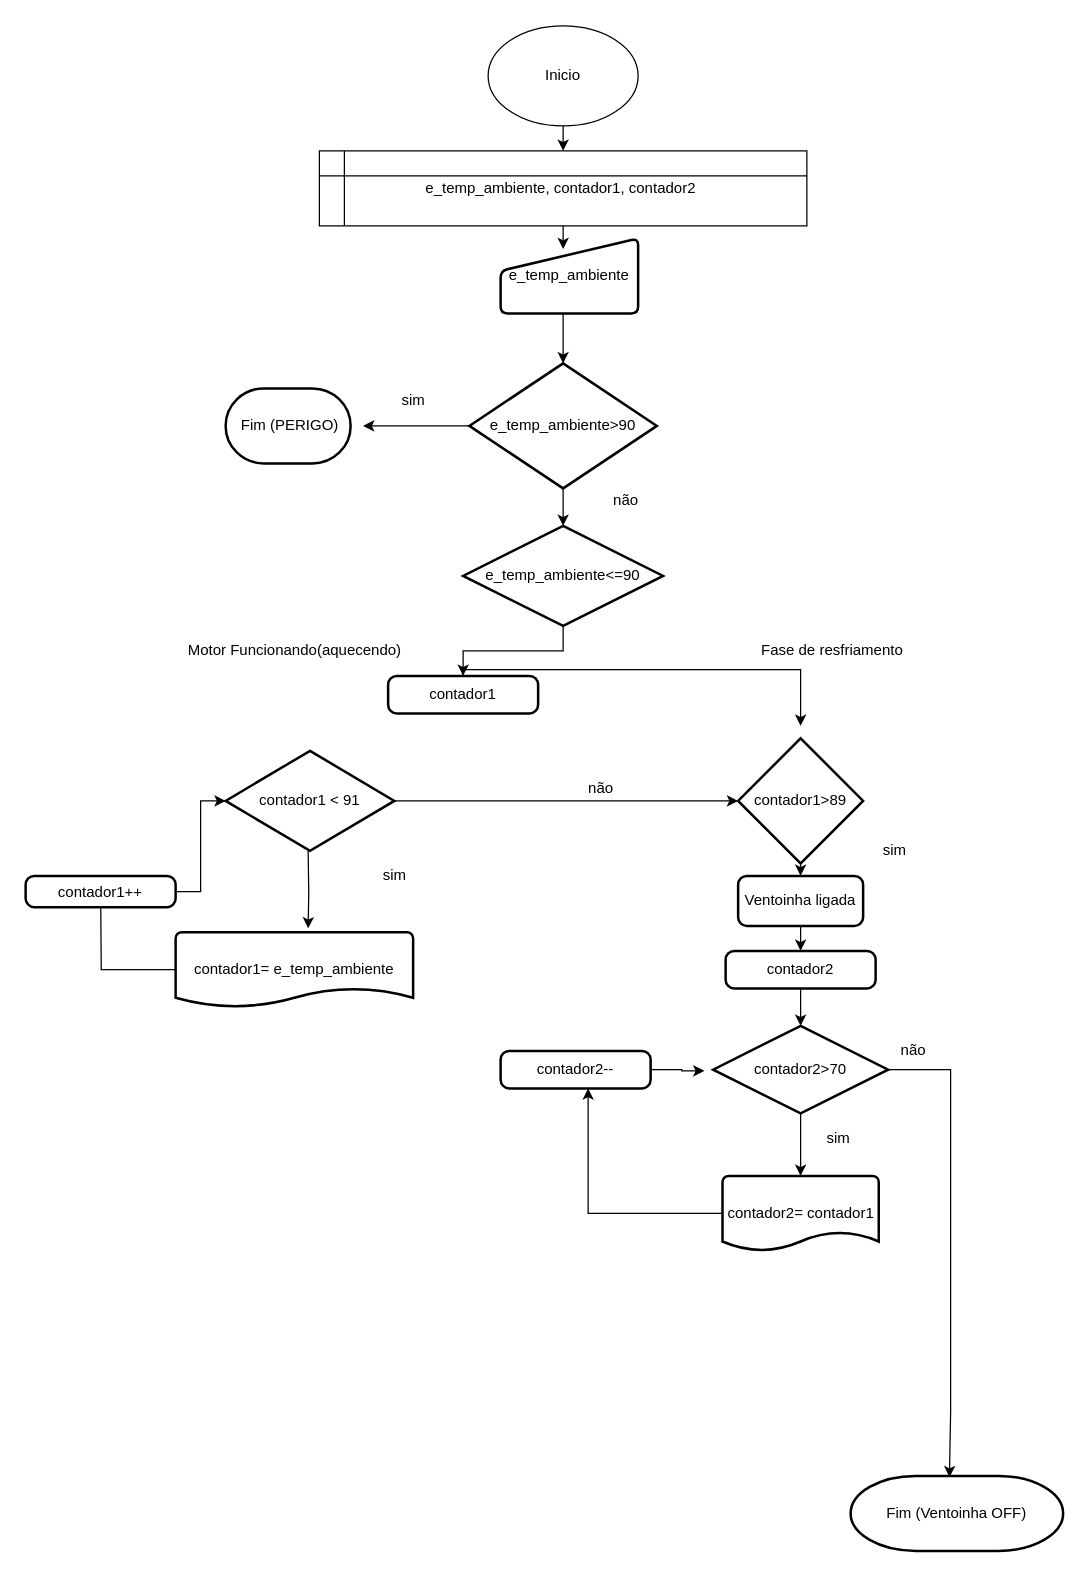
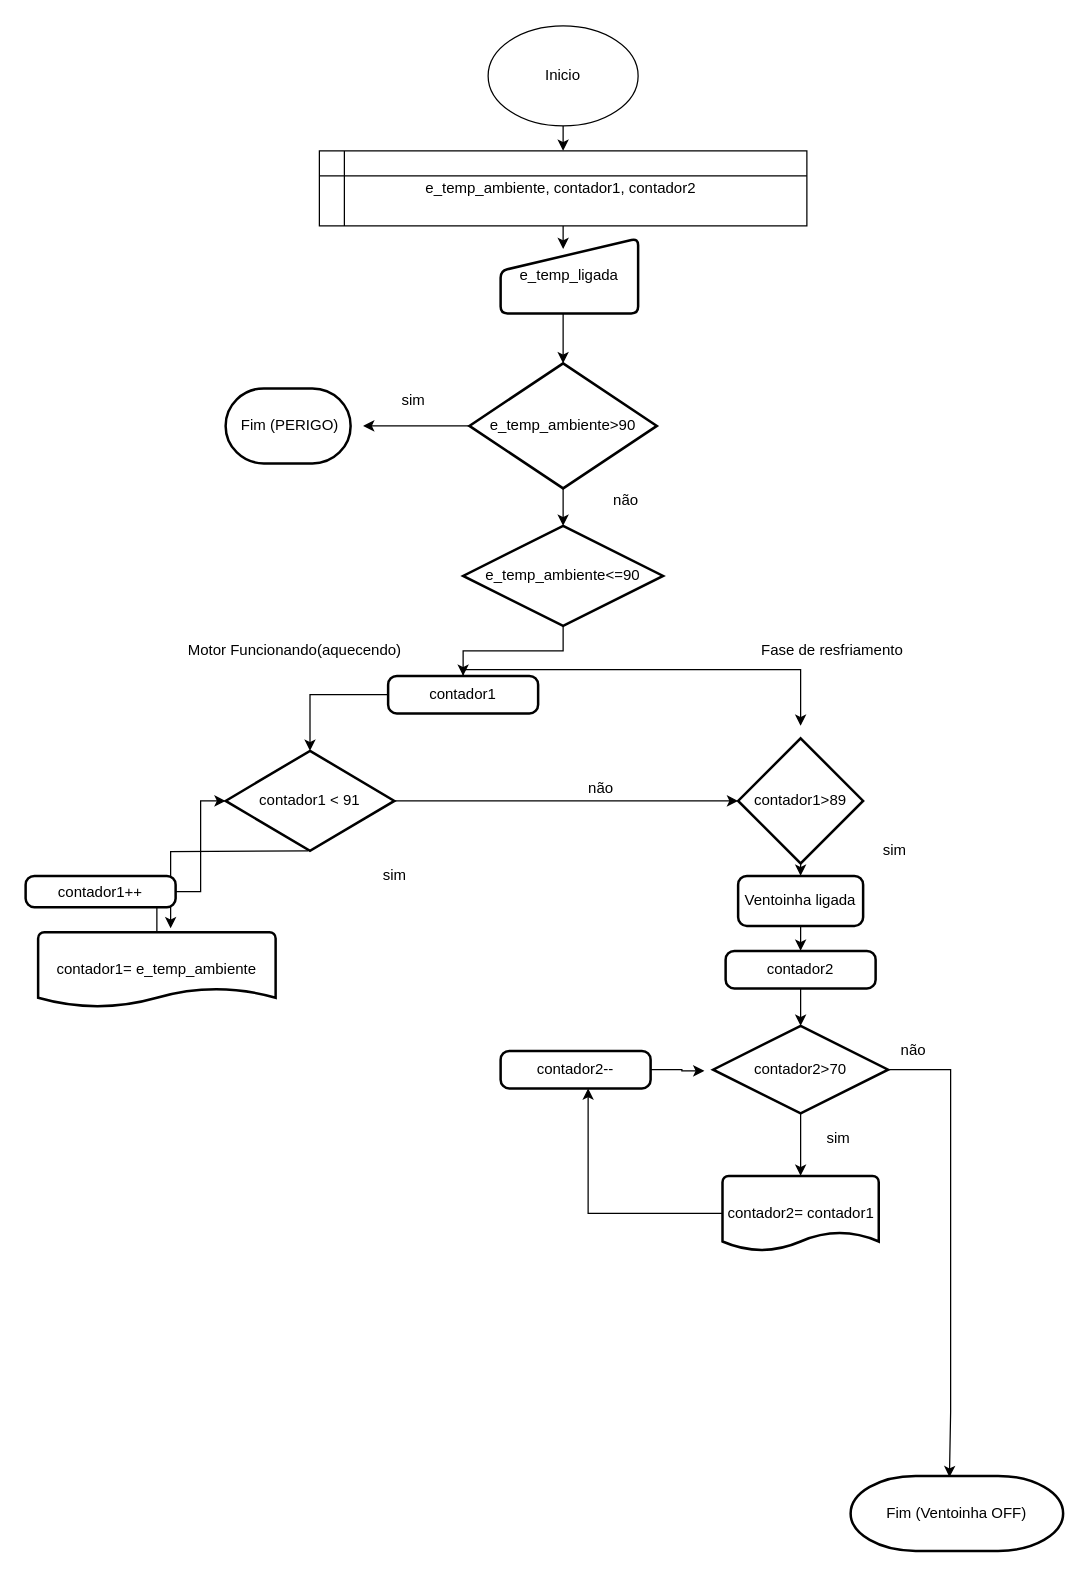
node "e_temp_ambiente": label "e_temp_ambiente" -> "e_temp_ligada"
edge "contador1" -> "contador1 < 91": added
node "contador1= e_temp_ambiente": moved (294, 969) -> (157, 969)
